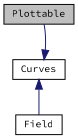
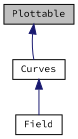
edge "Plottable" -> "Curves": reversed
